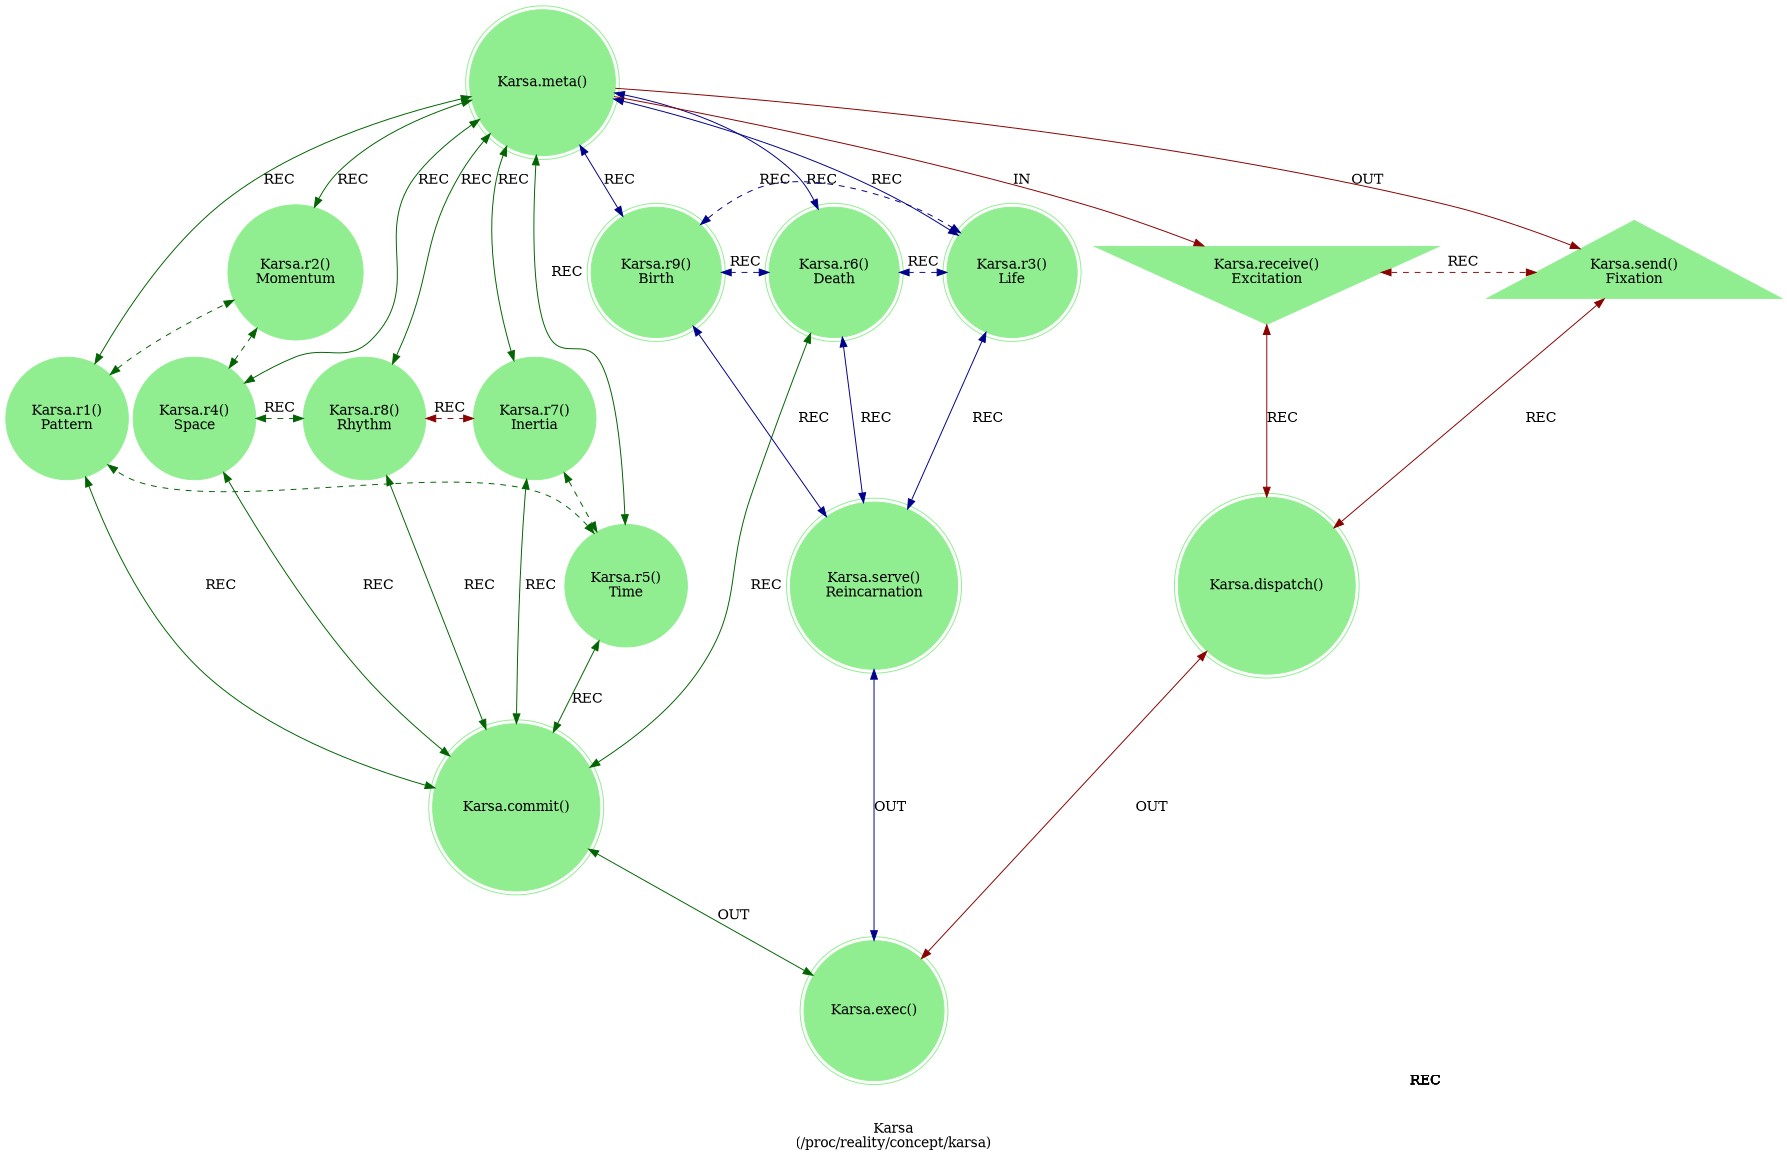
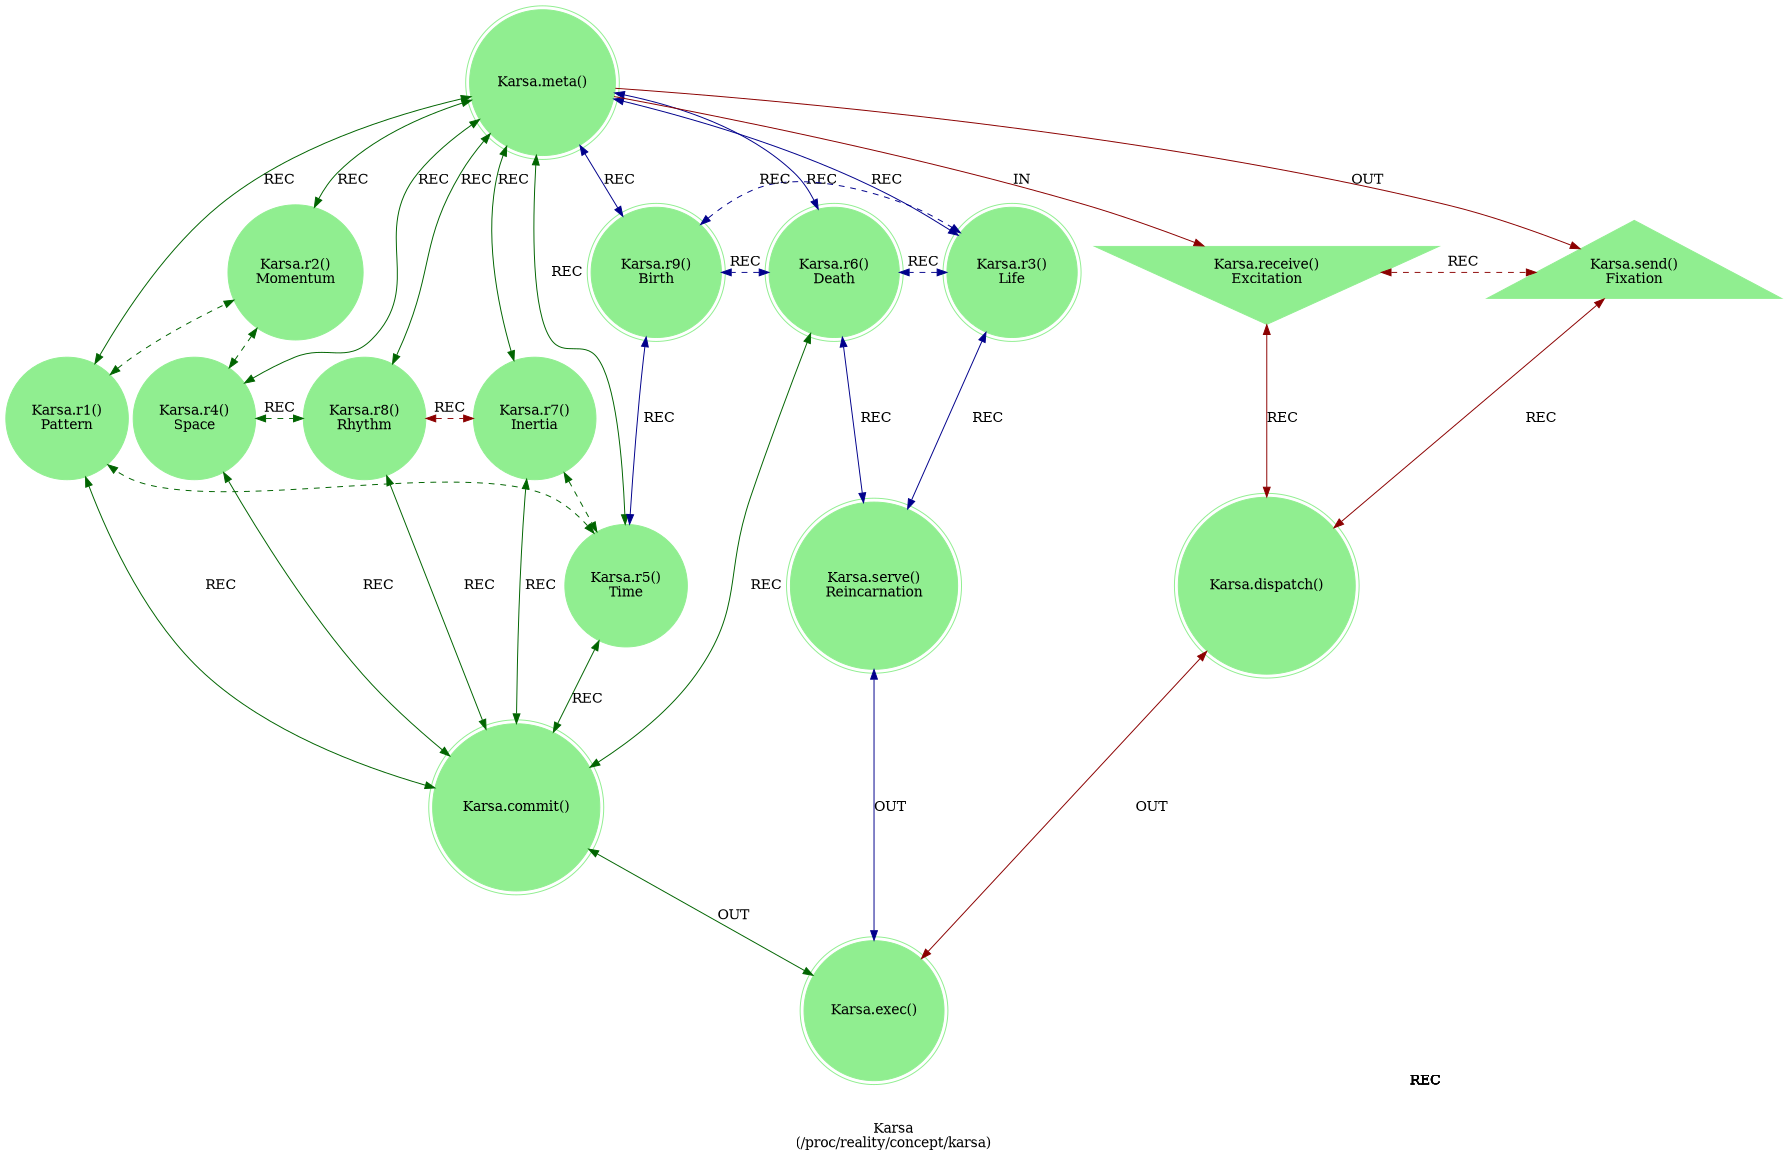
edge "Karsa.r9() Birth" -- "Karsa.serve() Reincarnation": now "Karsa.r9() Birth" -- "Karsa.r5() Time"
